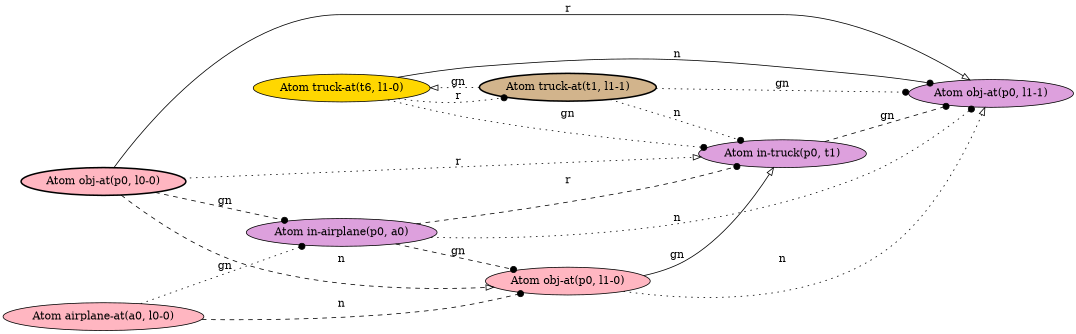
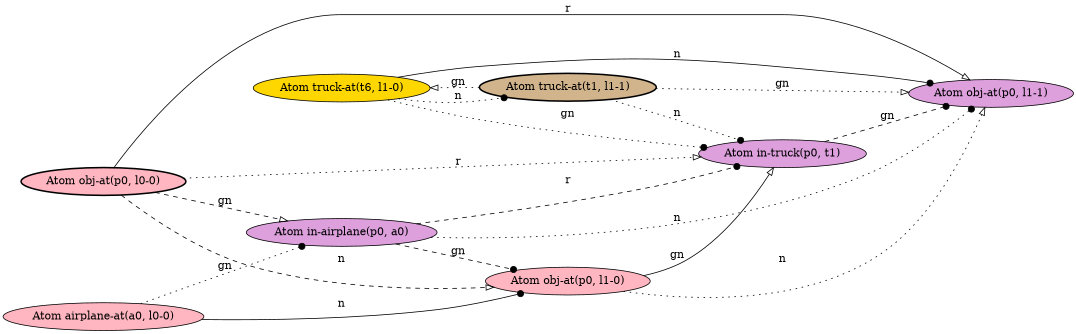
edge "Atom truck-at(t1, l1-1)" -> "Atom obj-at(p0, l1-1)": arrowhead dot -> onormal
edge "Atom truck-at(t6, l1-0)" -> "Atom truck-at(t1, l1-1)": label "r" -> "n"
edge "Atom obj-at(p0, l0-0)" -> "Atom in-airplane(p0, a0)": arrowhead dot -> onormal
edge "Atom airplane-at(a0, l0-0)" -> "Atom obj-at(p0, l1-0)": style dashed -> solid
